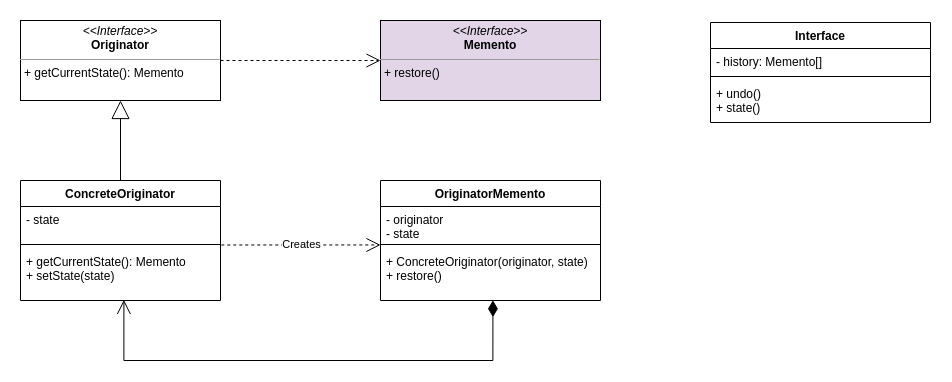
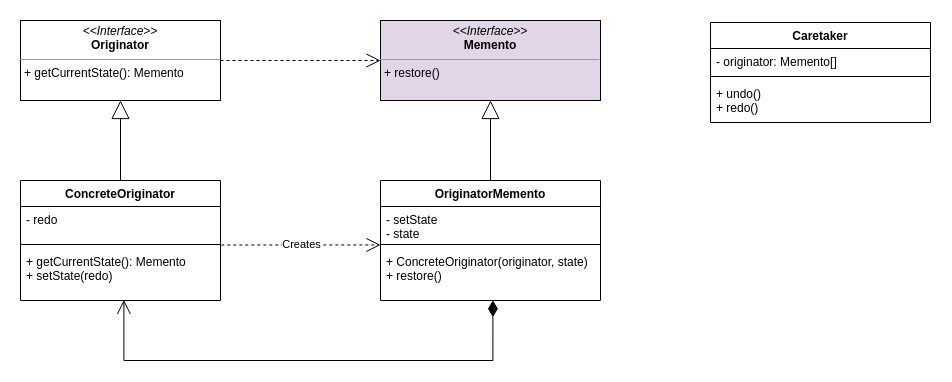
node "Interface": label "Interface" -> "Caretaker"
node "- history: Memento[]": label "- history: Memento[]" -> "- originator: Memento[]"
node "+ undo() + state()": label "+ undo() + state()" -> "+ undo() + redo()"
edge "OriginatorMemento" -> "<<Interface>> Memento + restore()": added
node "- state": label "- state" -> "- redo"
node "- originator - state": label "- originator - state" -> "- setState - state"
node "+ getCurrentState(): Memento + setState(state)": label "+ getCurrentState(): Memento + setState(state)" -> "+ getCurrentState(): Memento + setState(redo)"
